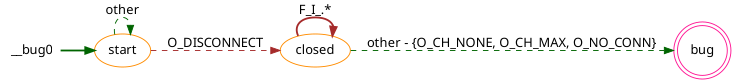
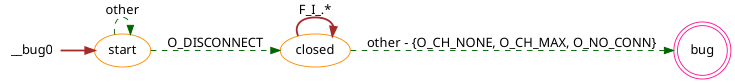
edge "__bug0" -> "start": color darkgreen -> brown
edge "start" -> "closed": color brown -> darkgreen
